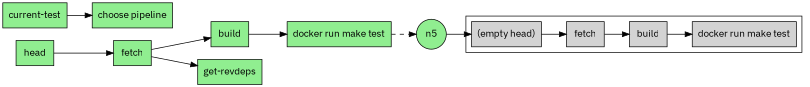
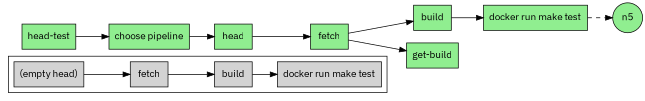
node "current-test": label "current-test" -> "head-test"
edge "n5" -> "(empty head)": removed
edge "choose pipeline" -> "head": added
node "get-revdeps": label "get-revdeps" -> "get-build"
